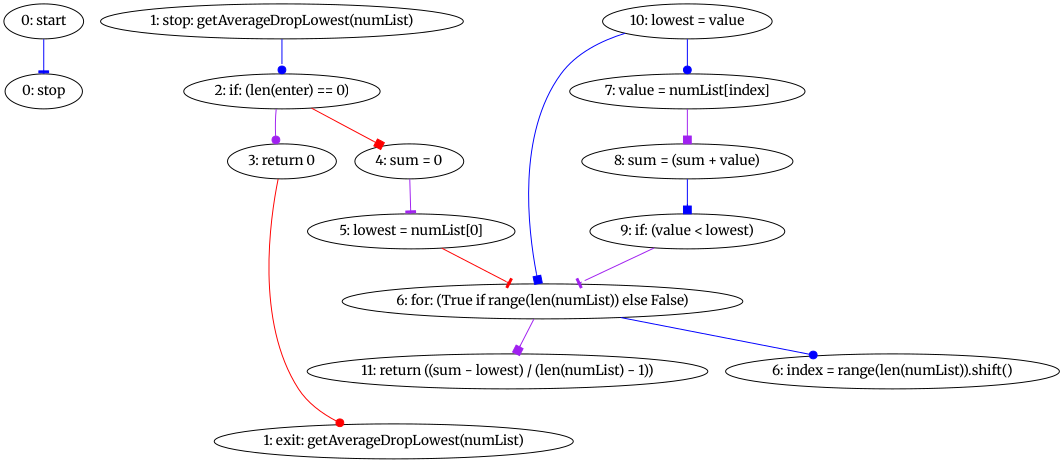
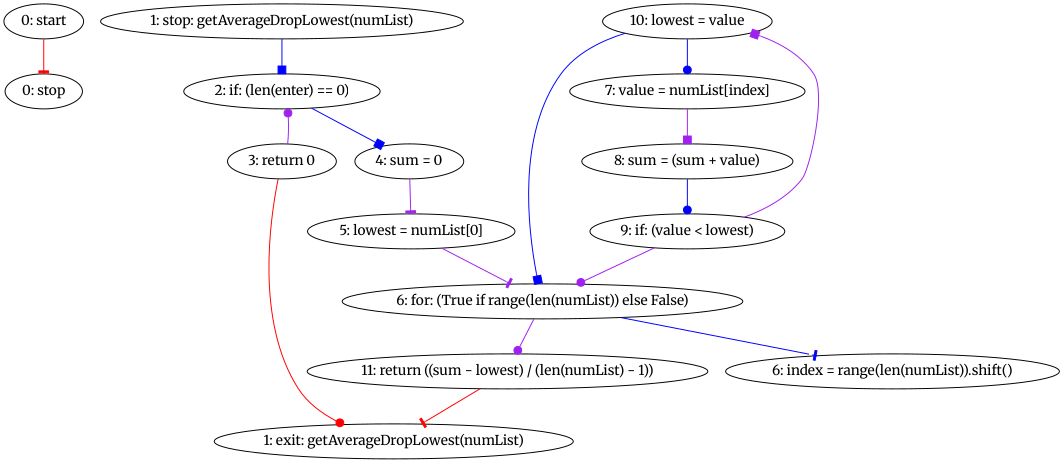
edge "1: stop: getAverageDropLowest(numList)" -> "2: if: (len(enter) == 0)": arrowhead dot -> box
edge "0: start" -> "0: stop": color blue -> red
edge "2: if: (len(enter) == 0)" -> "3: return 0": reversed
edge "2: if: (len(enter) == 0)" -> "4: sum = 0": color red -> blue
edge "9: if: (value < lowest)" -> "10: lowest = value": added
edge "8: sum = (sum + value)" -> "9: if: (value < lowest)": arrowhead box -> dot
edge "9: if: (value < lowest)" -> "6: for: (True if range(len(numList)) else False)": arrowhead tee -> dot
edge "5: lowest = numList[0]" -> "6: for: (True if range(len(numList)) else False)": color red -> purple
edge "6: for: (True if range(len(numList)) else False)" -> "11: return ((sum - lowest) / (len(numList) - 1))": arrowhead box -> dot
edge "6: for: (True if range(len(numList)) else False)" -> "6: index = range(len(numList)).shift()": arrowhead dot -> tee
edge "11: return ((sum - lowest) / (len(numList) - 1))" -> "1: exit: getAverageDropLowest(numList)": added
